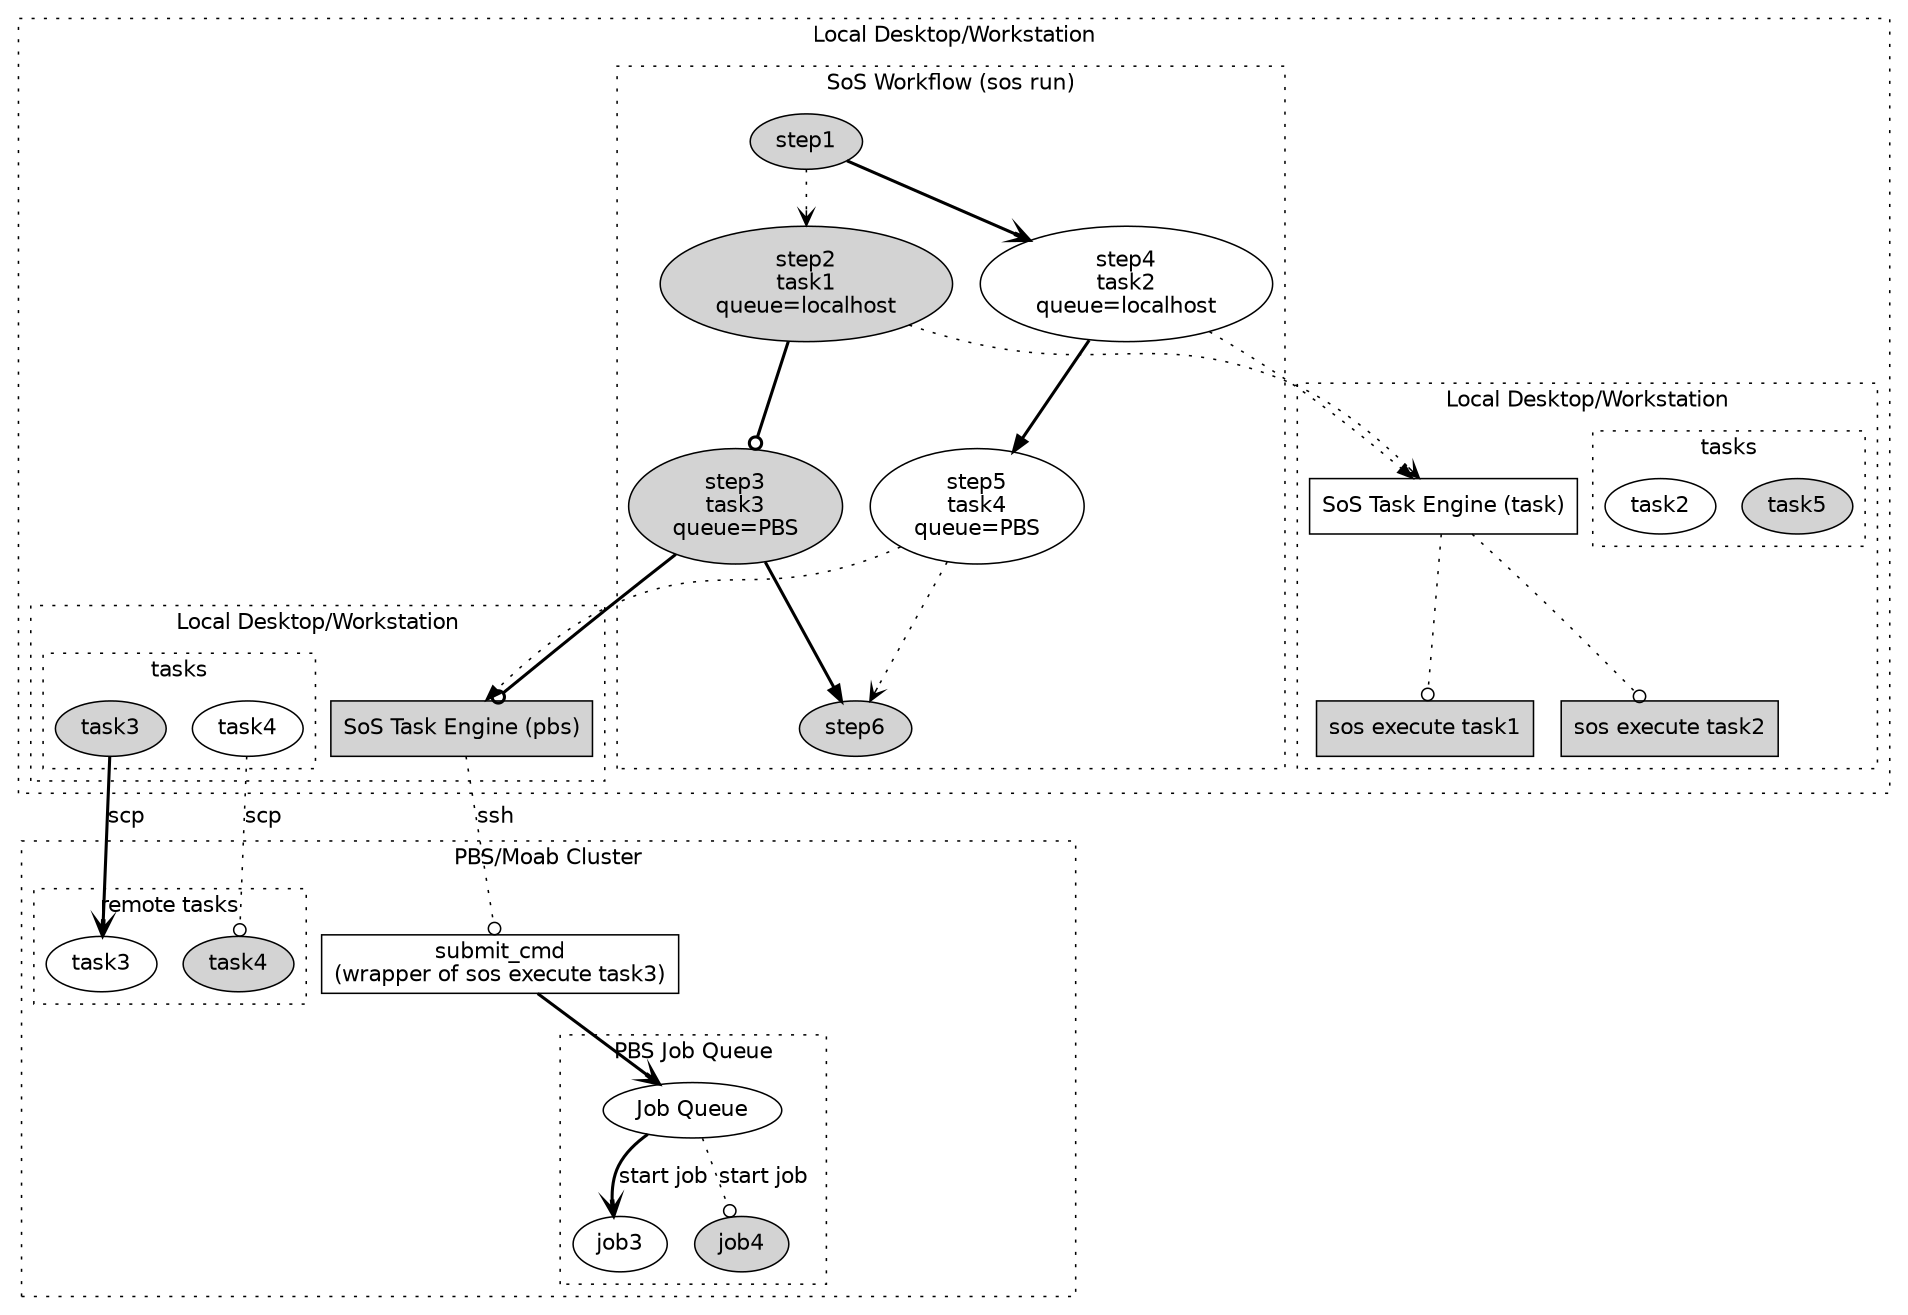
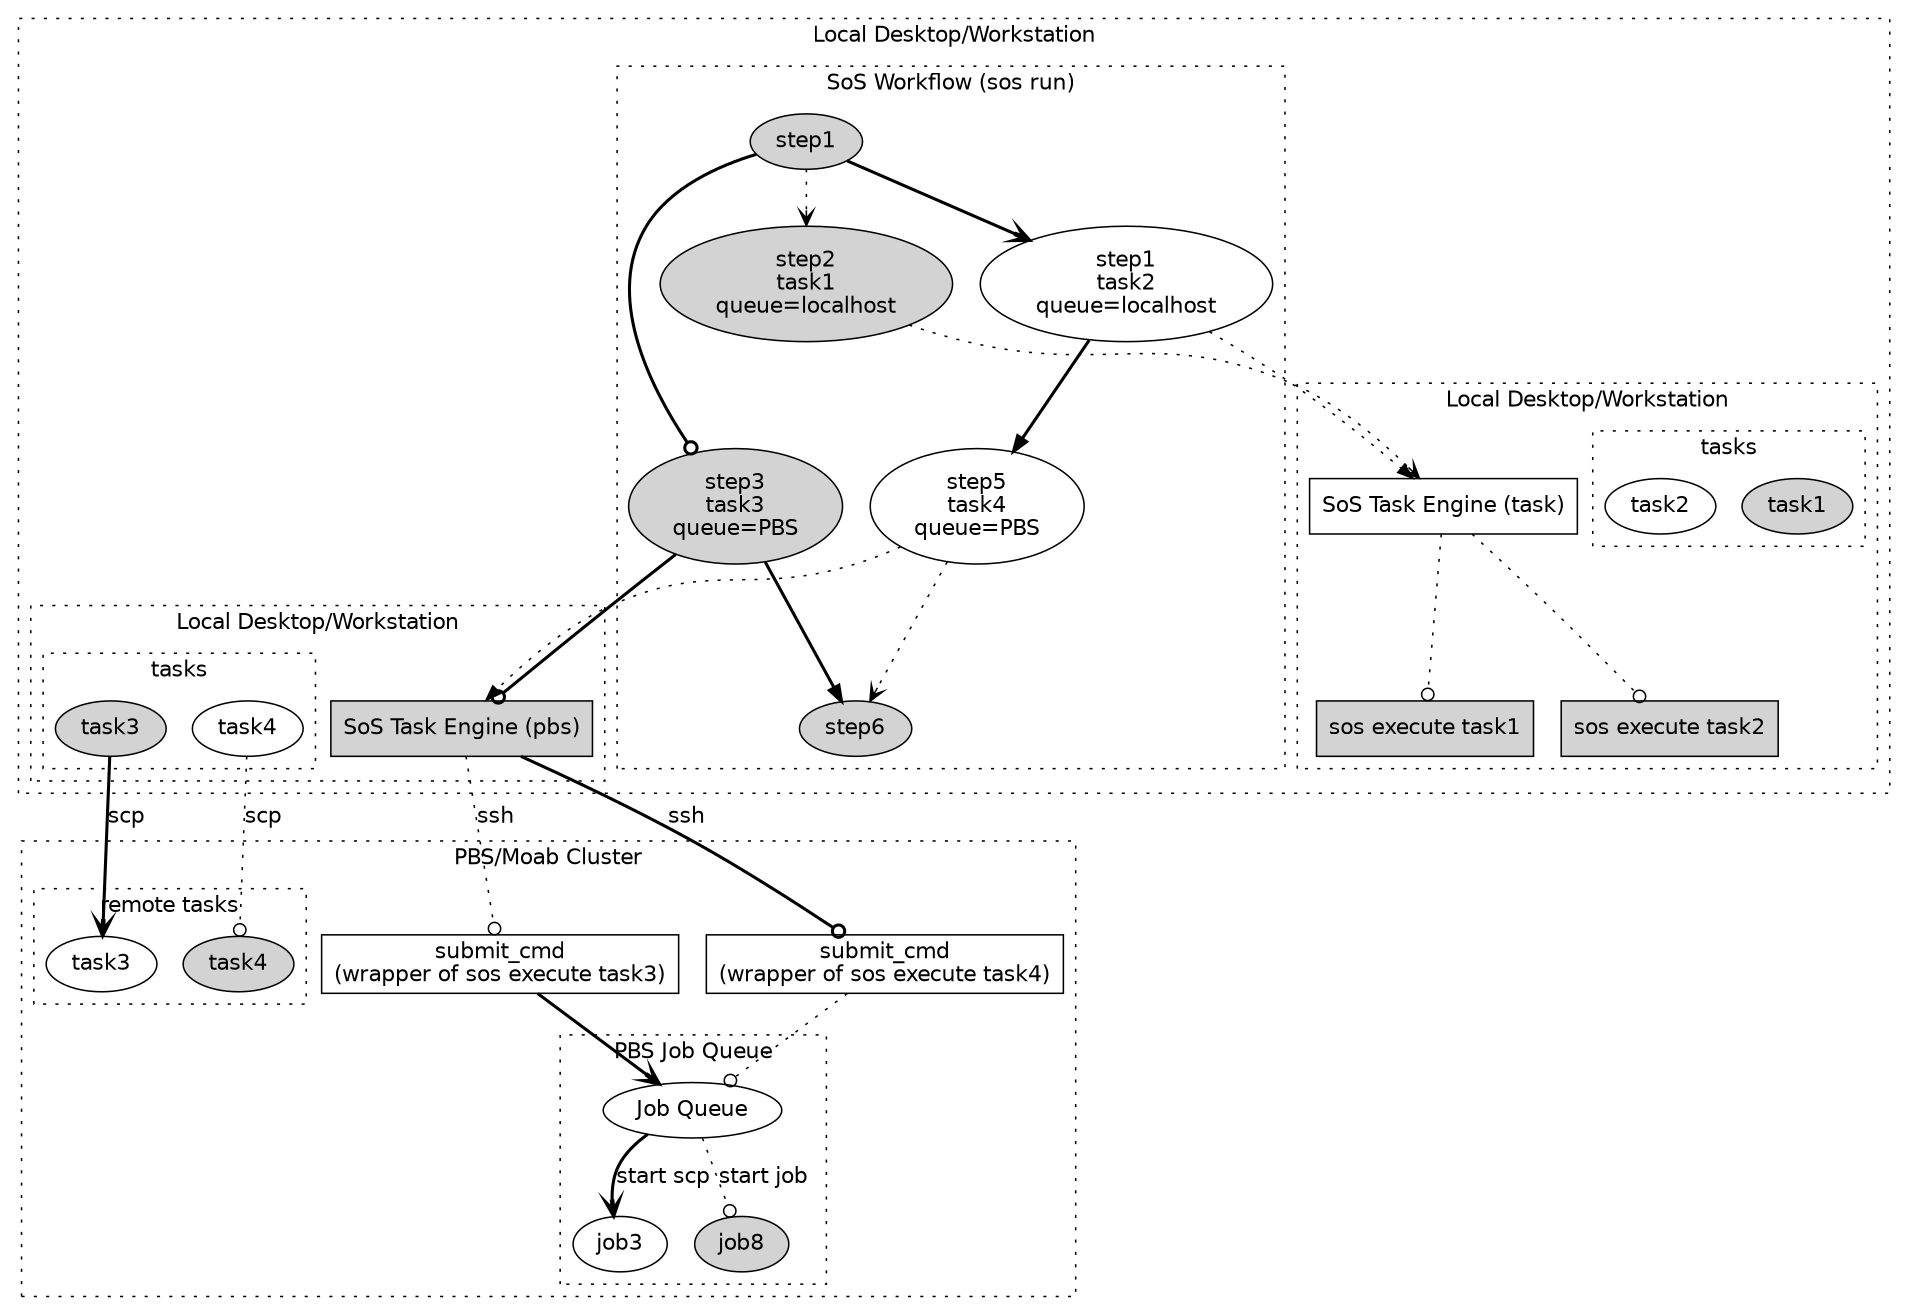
node "step4 task2 queue=localhost": label "step4 task2 queue=localhost" -> "step1 task2 queue=localhost"
edge "step2 task1 queue=localhost" -> "step3 task3 queue=PBS": now "step1" -> "step3 task3 queue=PBS"
node "task5": label "task5" -> "task1"
node "submit_cmd (wrapper of sos execute task4)": added
edge "Job Queue" -> "job3": label "start job" -> "start scp"
node "job4": label "job4" -> "job8"
